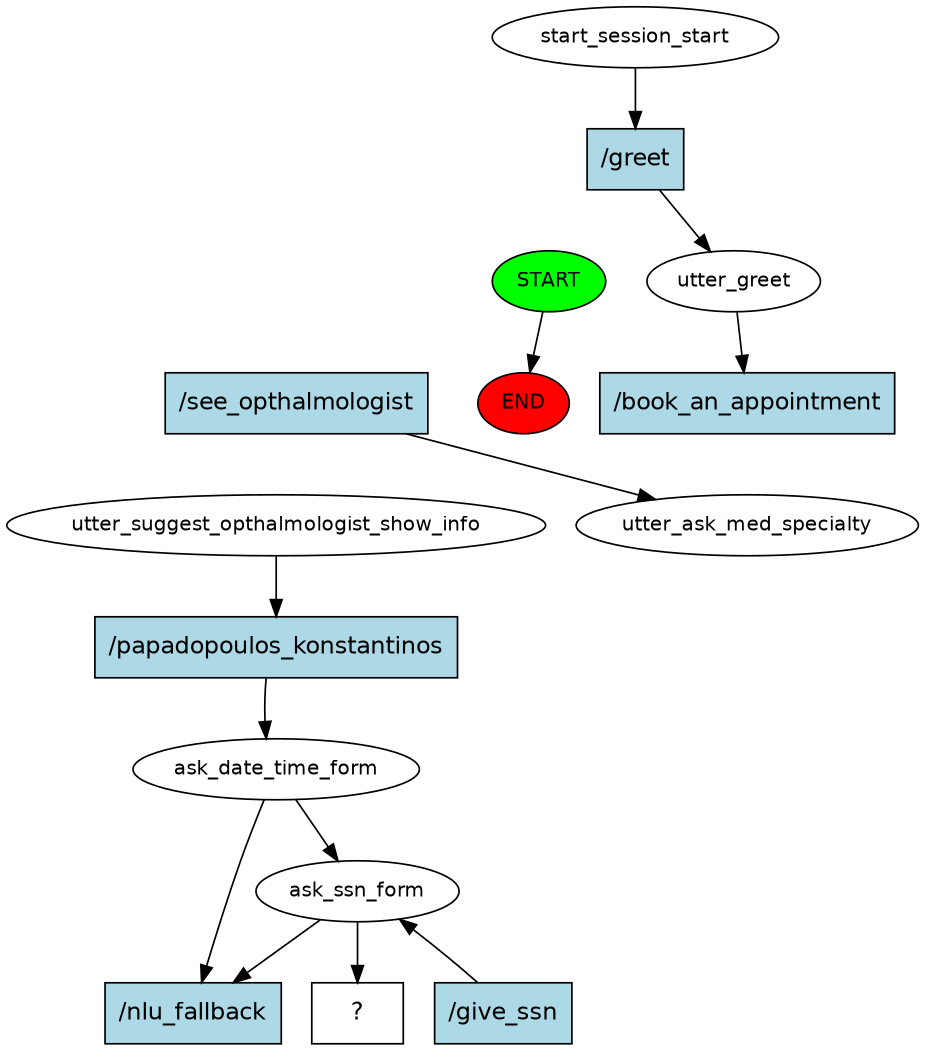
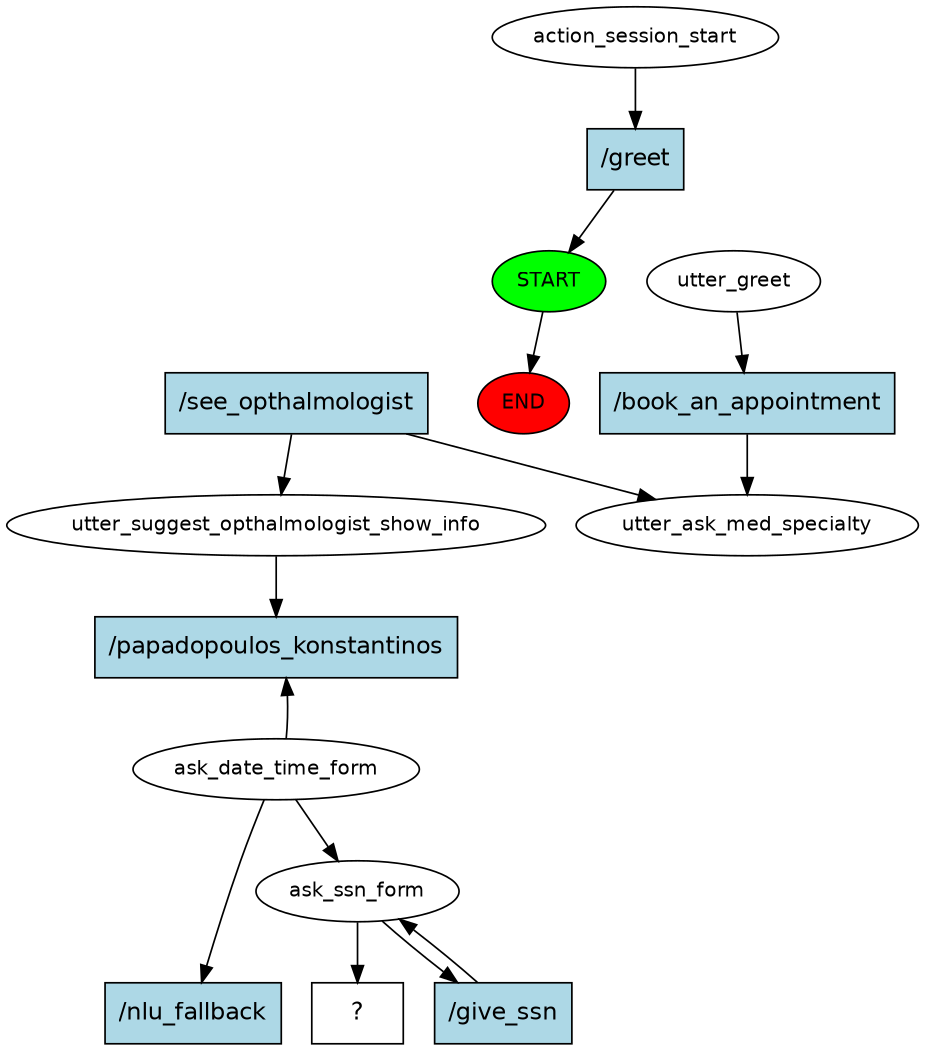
node "start_session_start": label "start_session_start" -> "action_session_start"
edge "/greet" -> "utter_greet": now "/greet" -> "START"
edge "/see_opthalmologist" -> "utter_suggest_opthalmologist_show_info": added
edge "/book_an_appointment" -> "utter_ask_med_specialty": added
edge "/papadopoulos_konstantinos" -> "ask_date_time_form": reversed
edge "ask_ssn_form" -> "/nlu_fallback": now "ask_ssn_form" -> "/give_ssn"
